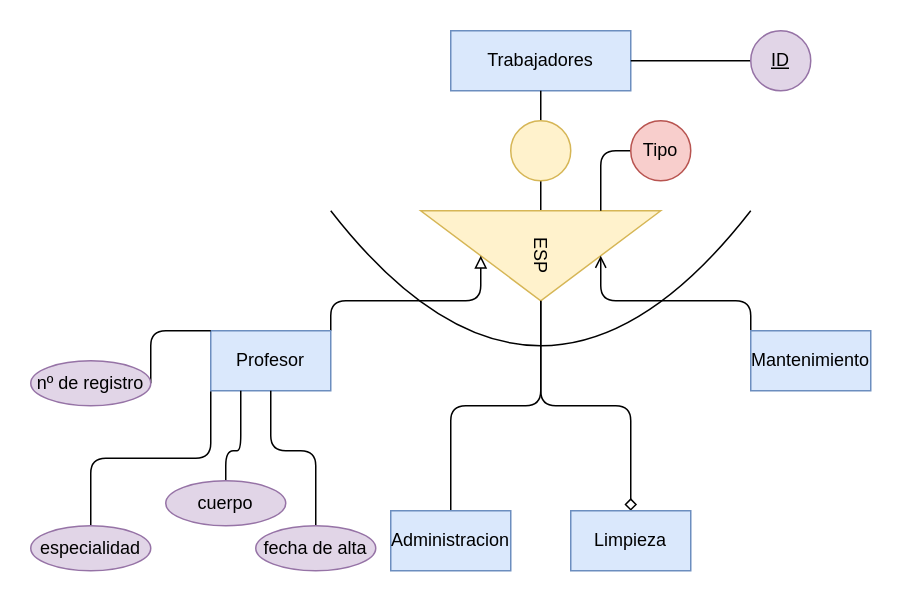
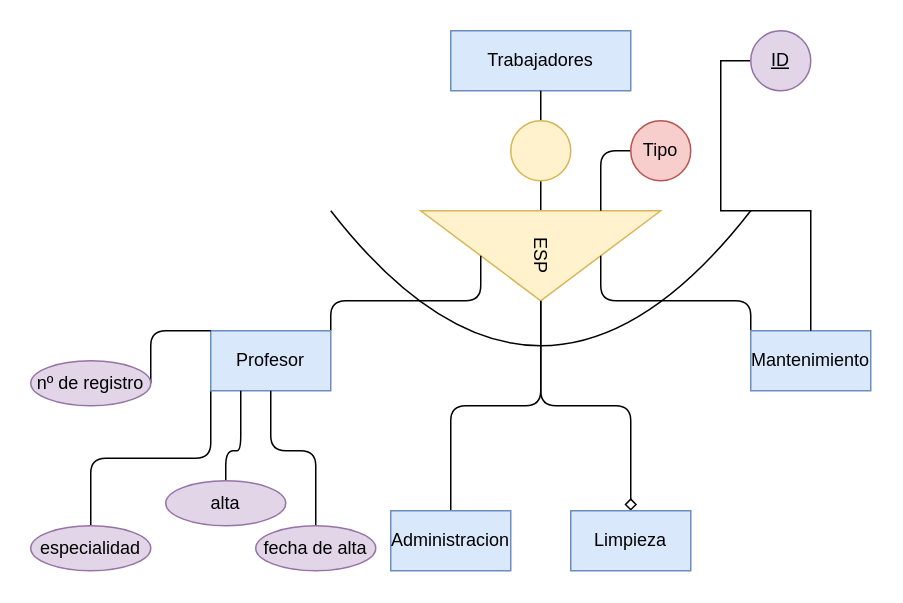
edge "Trabajadores" -- "ID": now "Mantenimiento" -- "ID"
edge "Mantenimiento" -> "ESP": arrowhead open -> none
edge "Profesor" -> "ESP": arrowhead block -> none
node "cuerpo": label "cuerpo" -> "alta"
